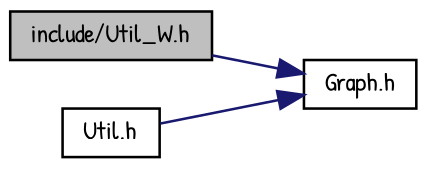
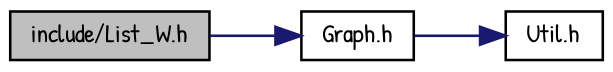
node "include/Util_W.h": label "include/Util_W.h" -> "include/List_W.h"
edge "Util.h" -> "Graph.h": reversed
